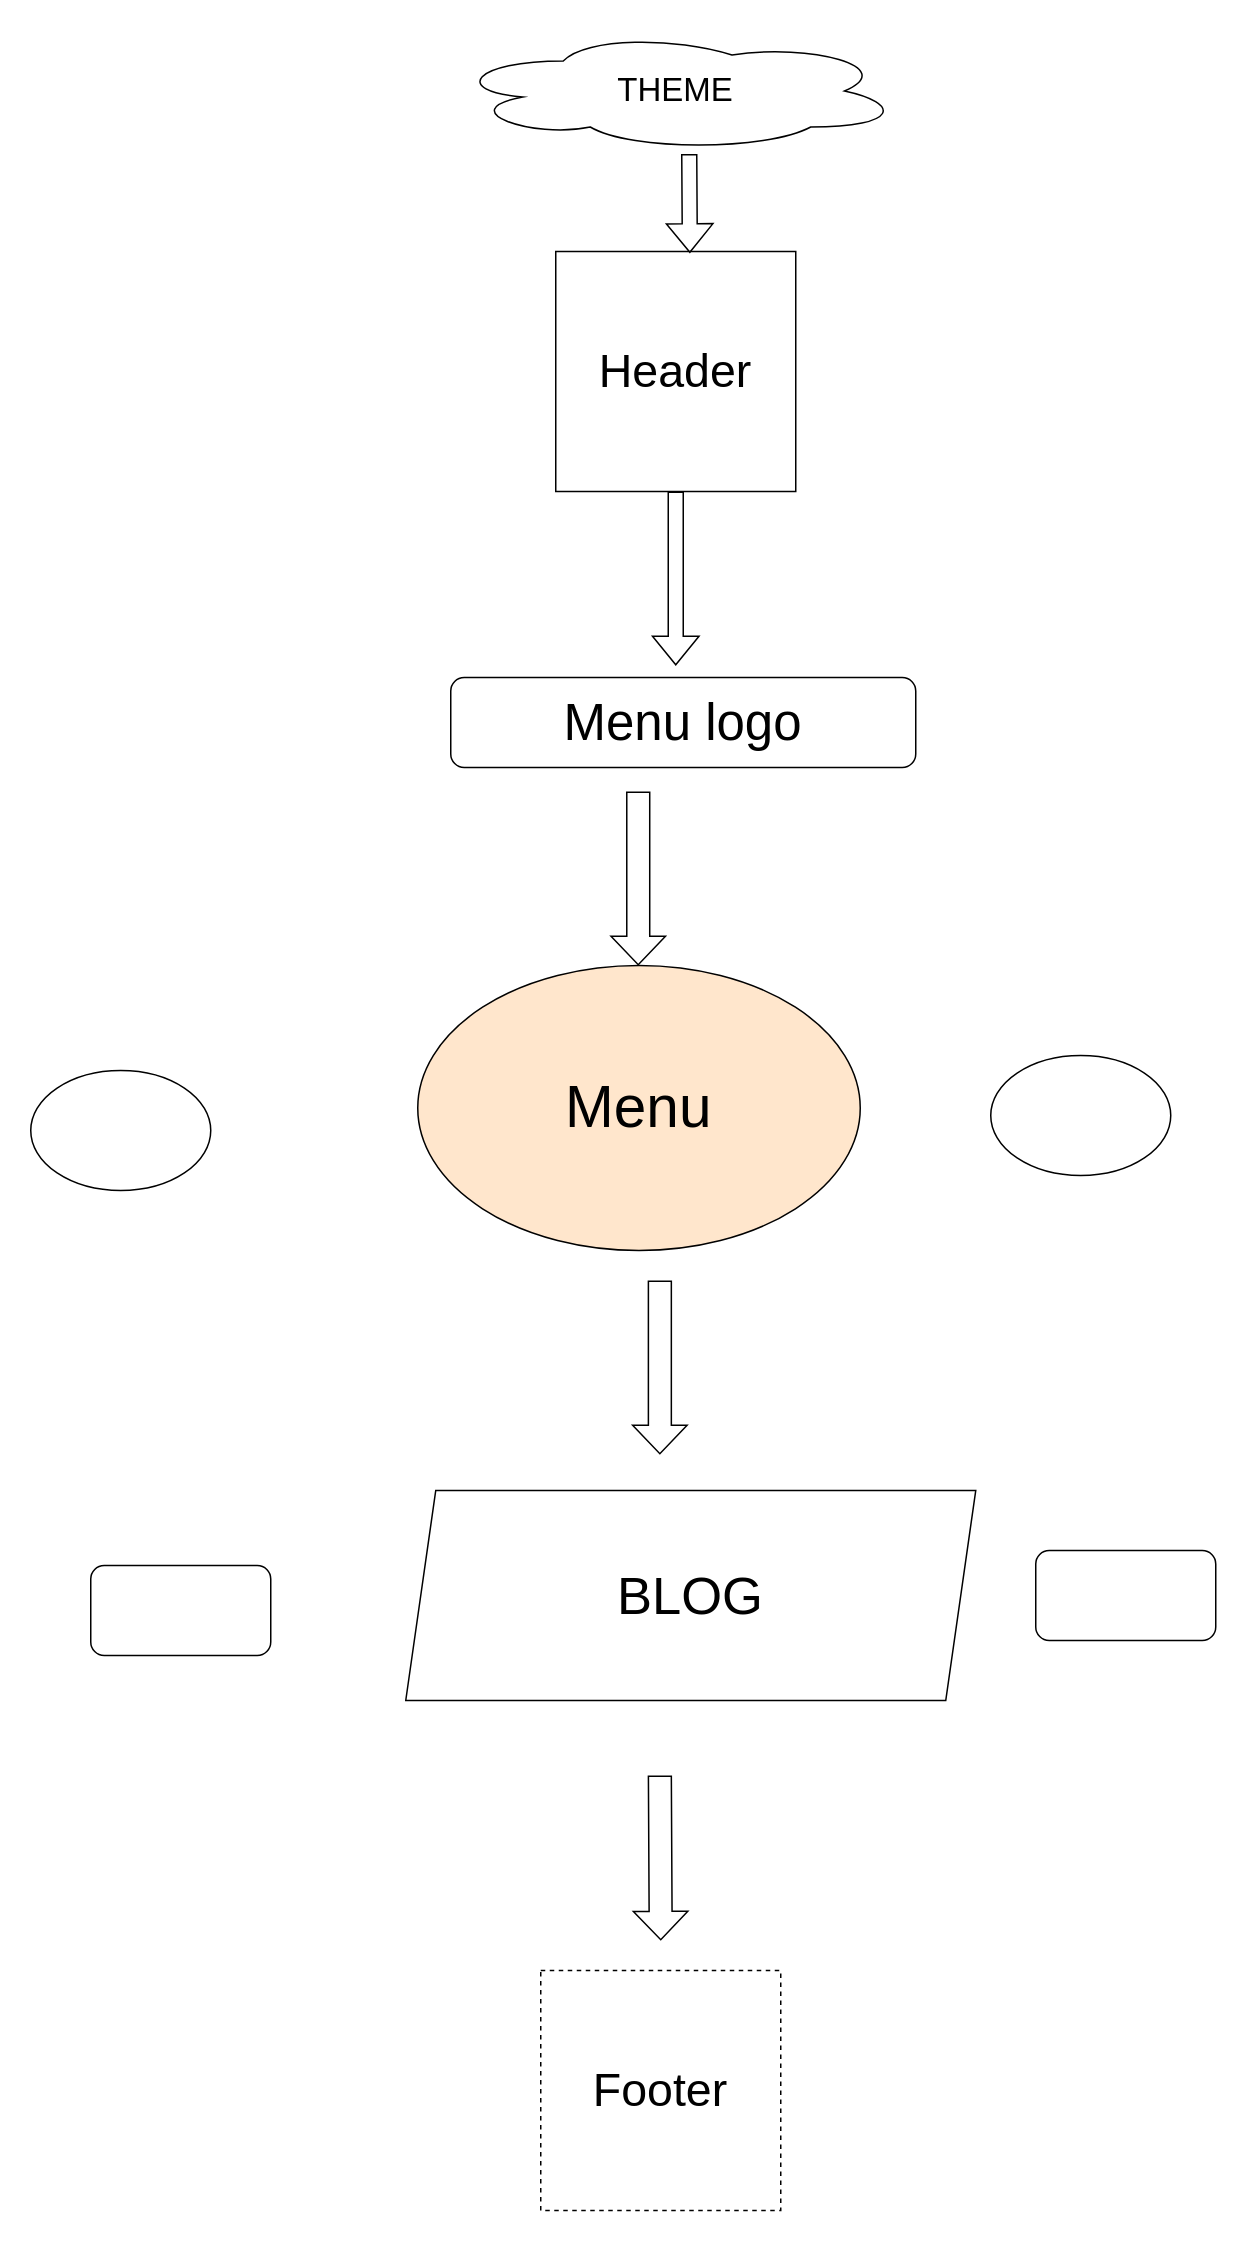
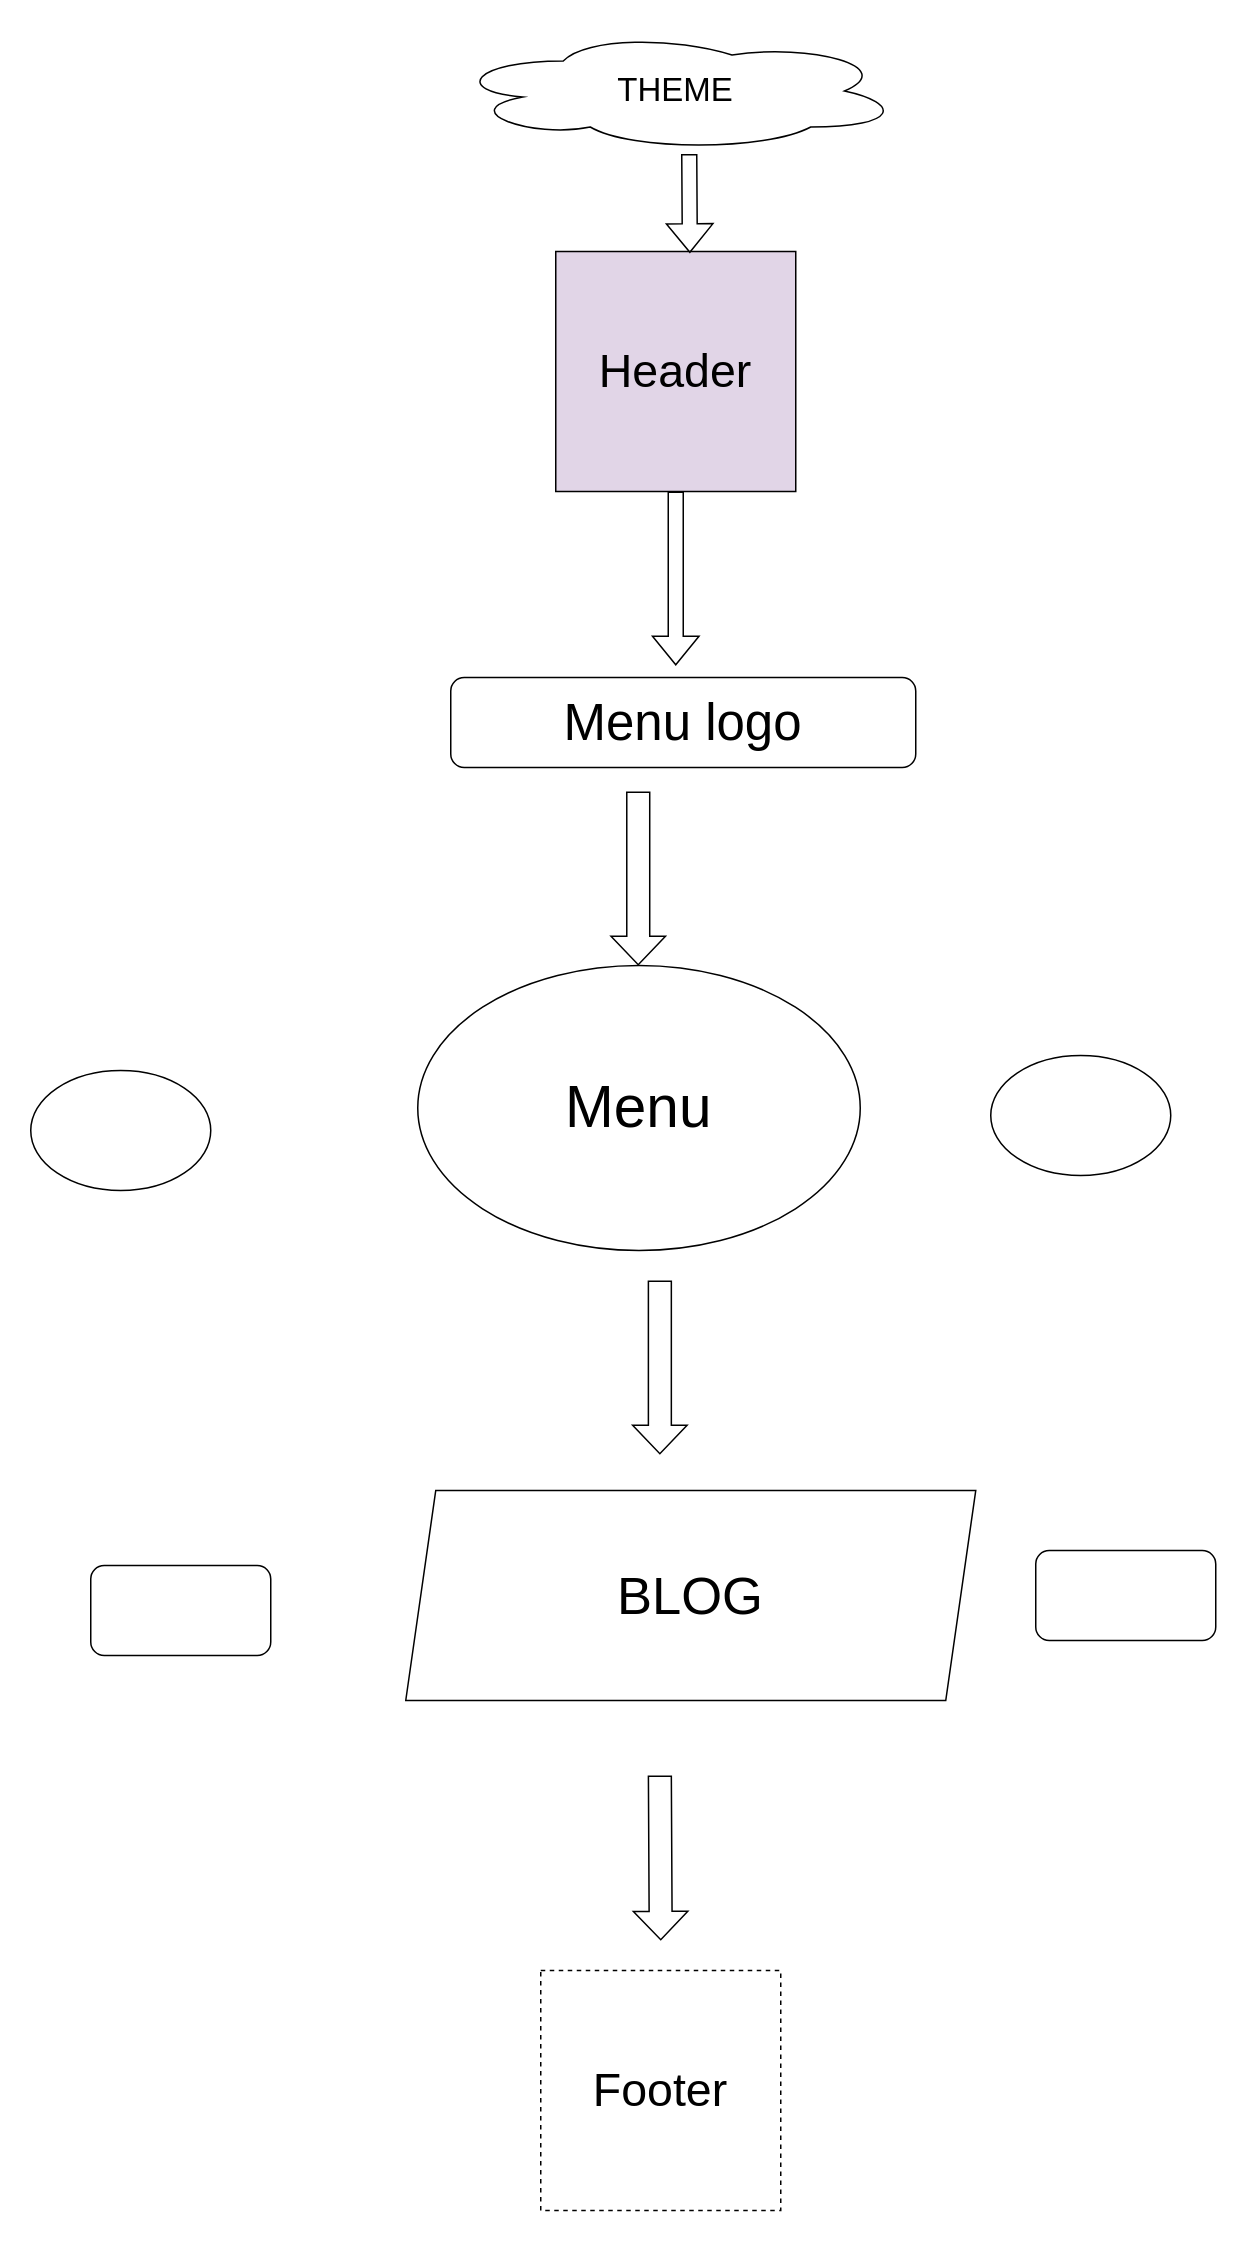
node "Header": fillcolor #ffffff -> #e1d5e7
node "Menu": fillcolor #ffe6cc -> #ffffff
